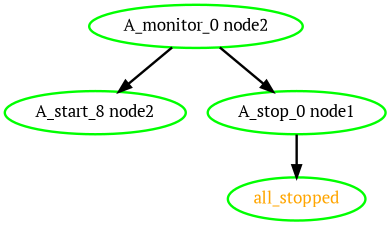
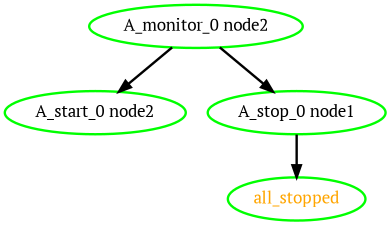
node "A_start_8 node2": label "A_start_8 node2" -> "A_start_0 node2"
